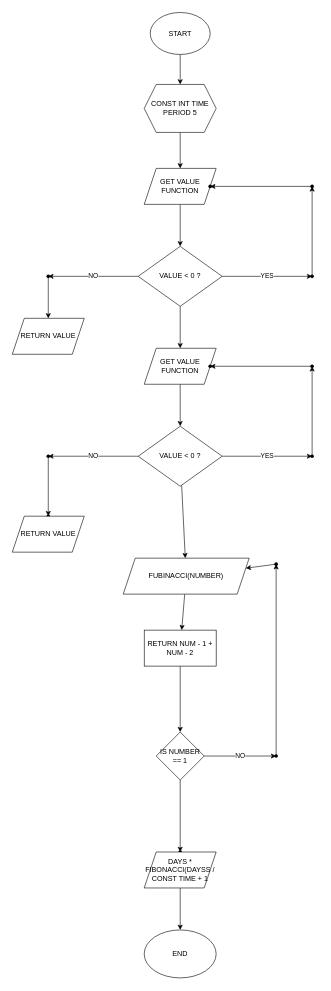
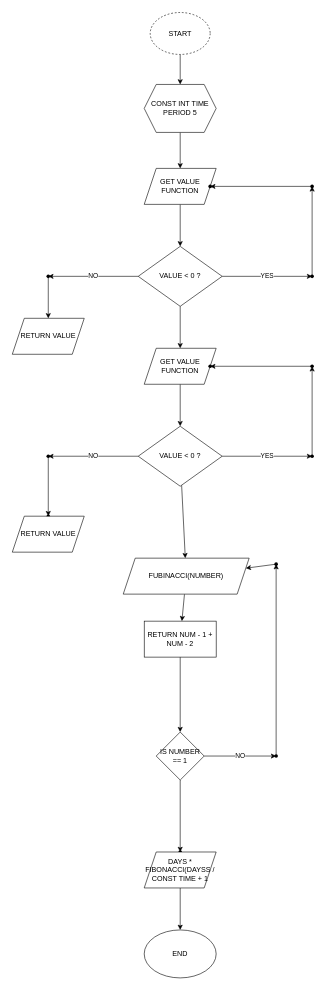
node "START": style solid -> dashed
node "RETURN NUM - 1 + NUM - 2": moved (180, 648) -> (180, 639)
